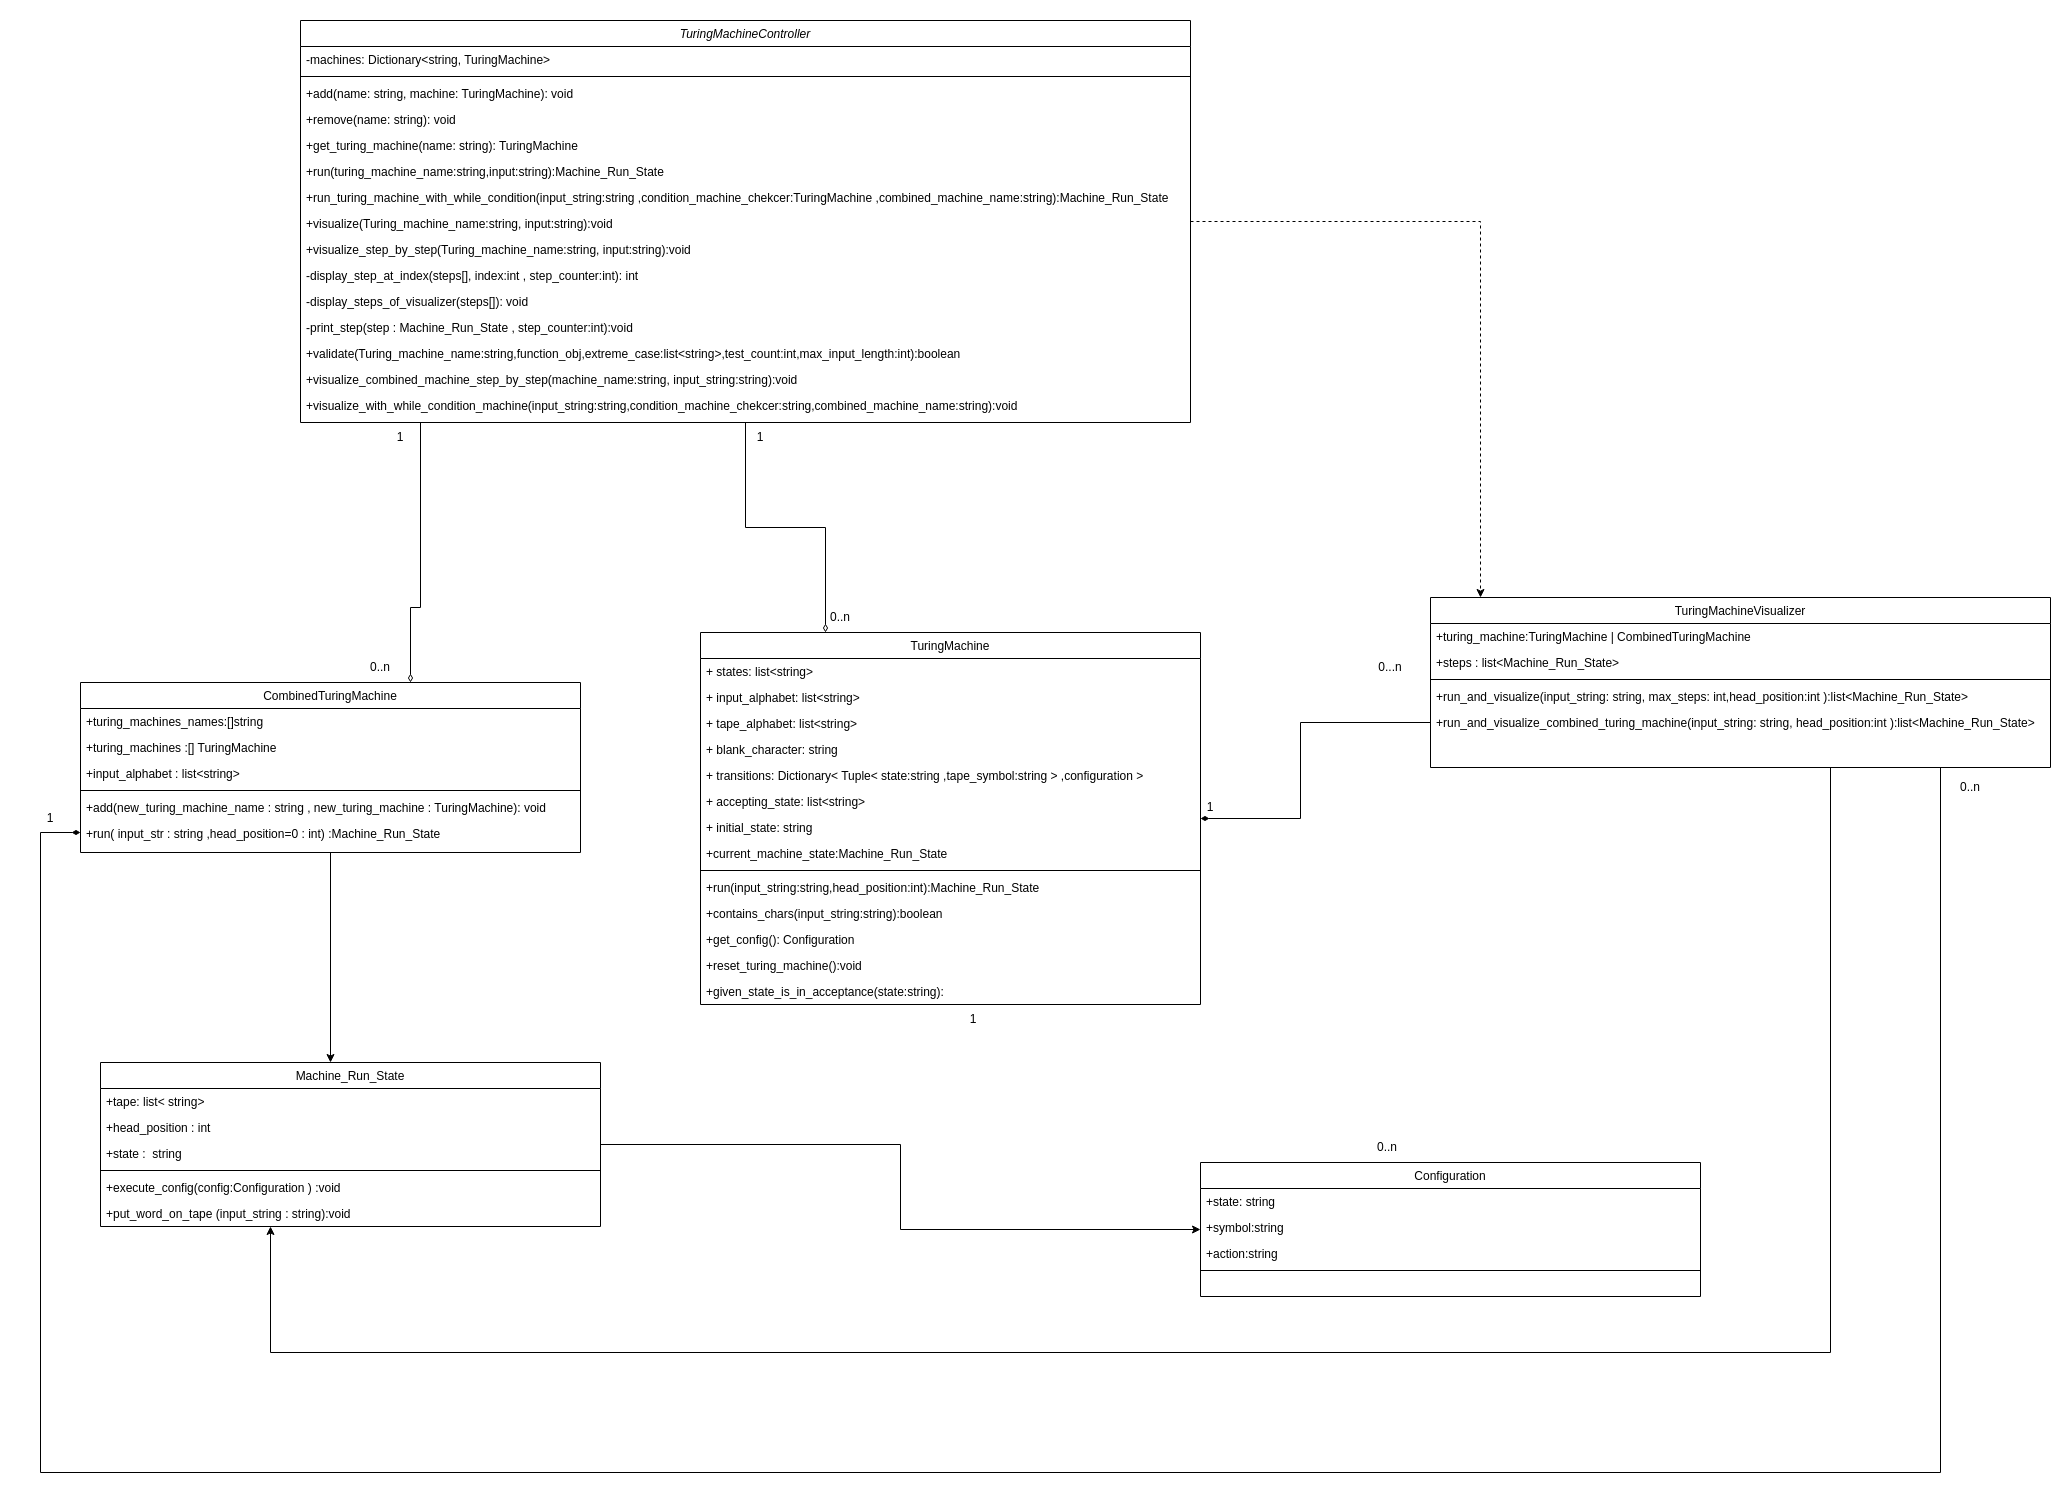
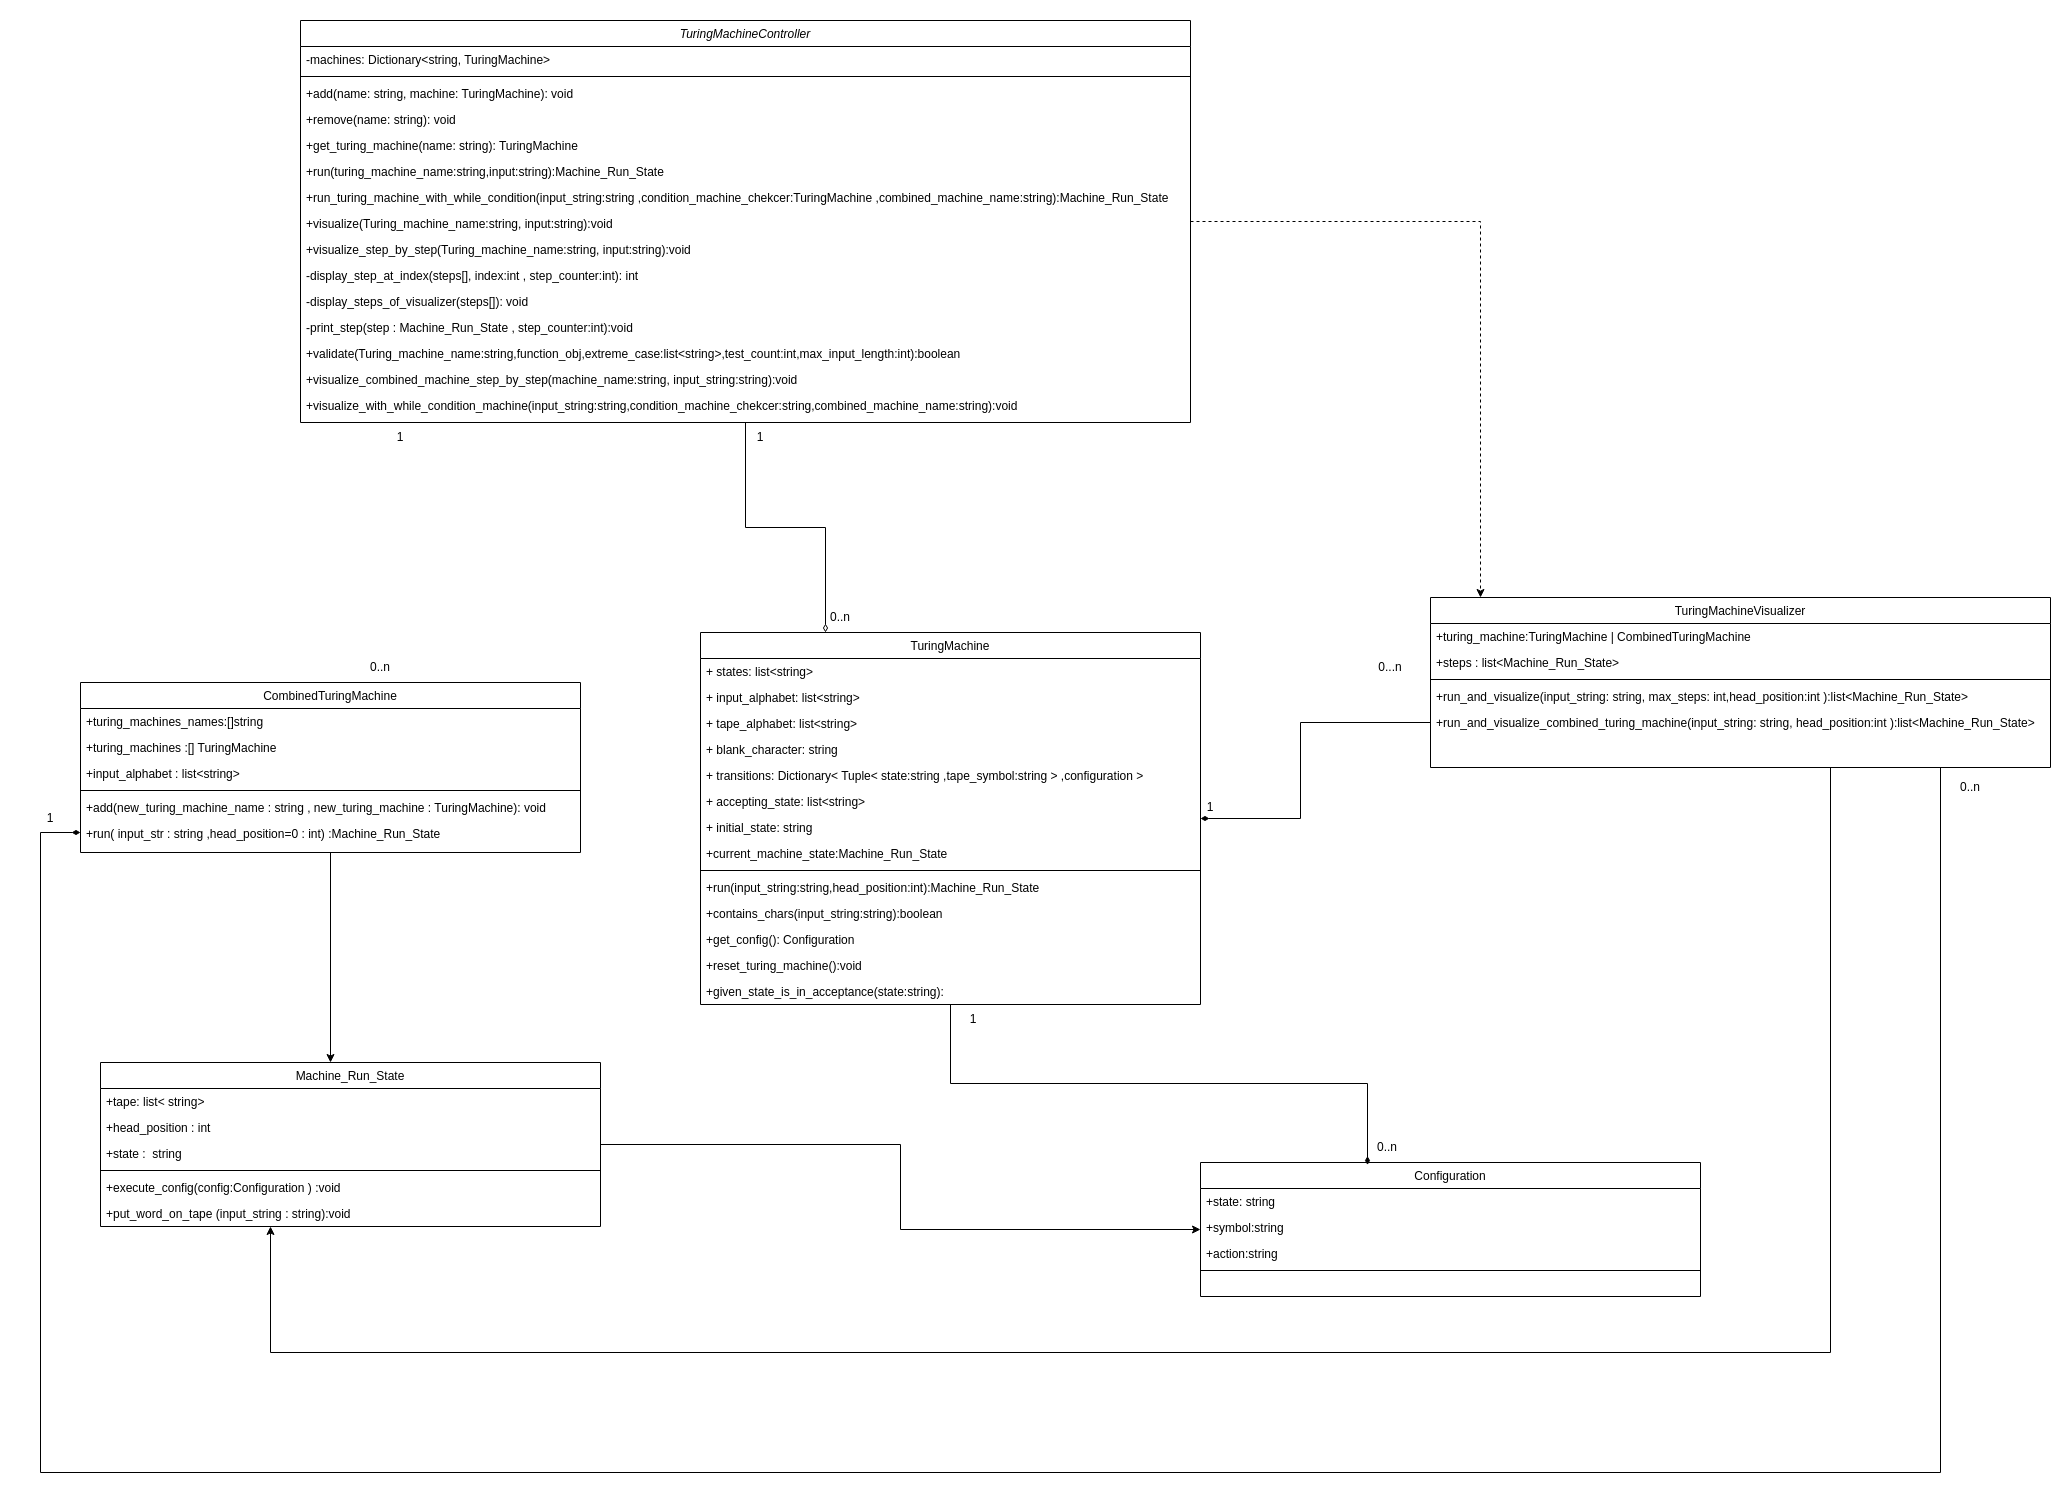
edge "TuringMachineController" -> "CombinedTuringMachine": removed
edge "TuringMachine" -> "Configuration": added
